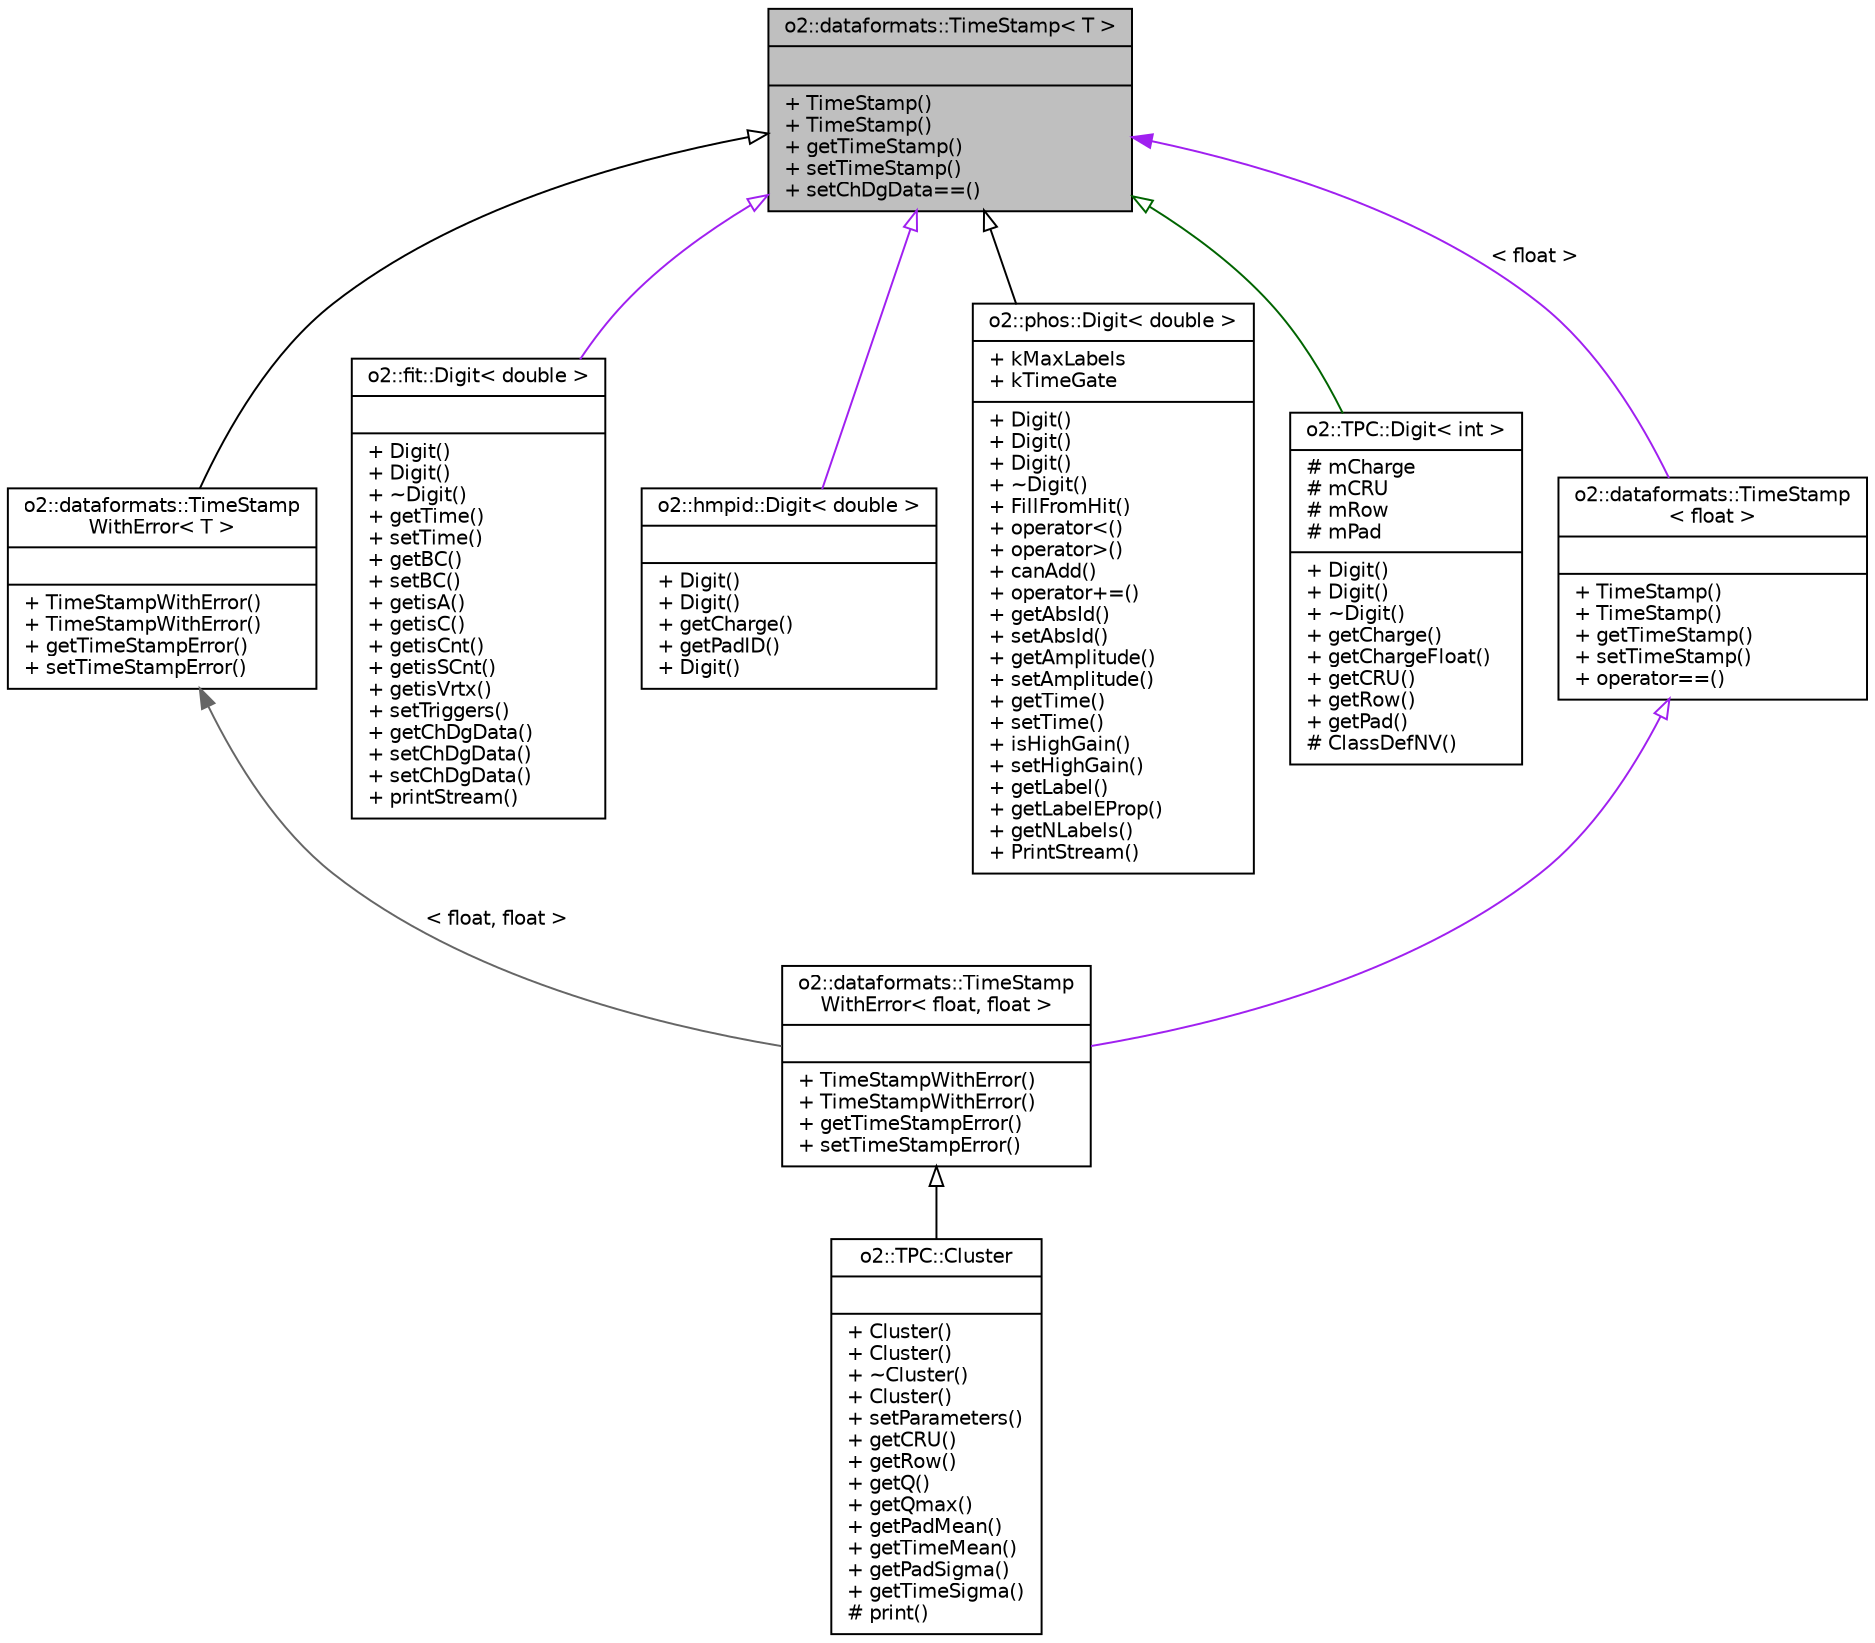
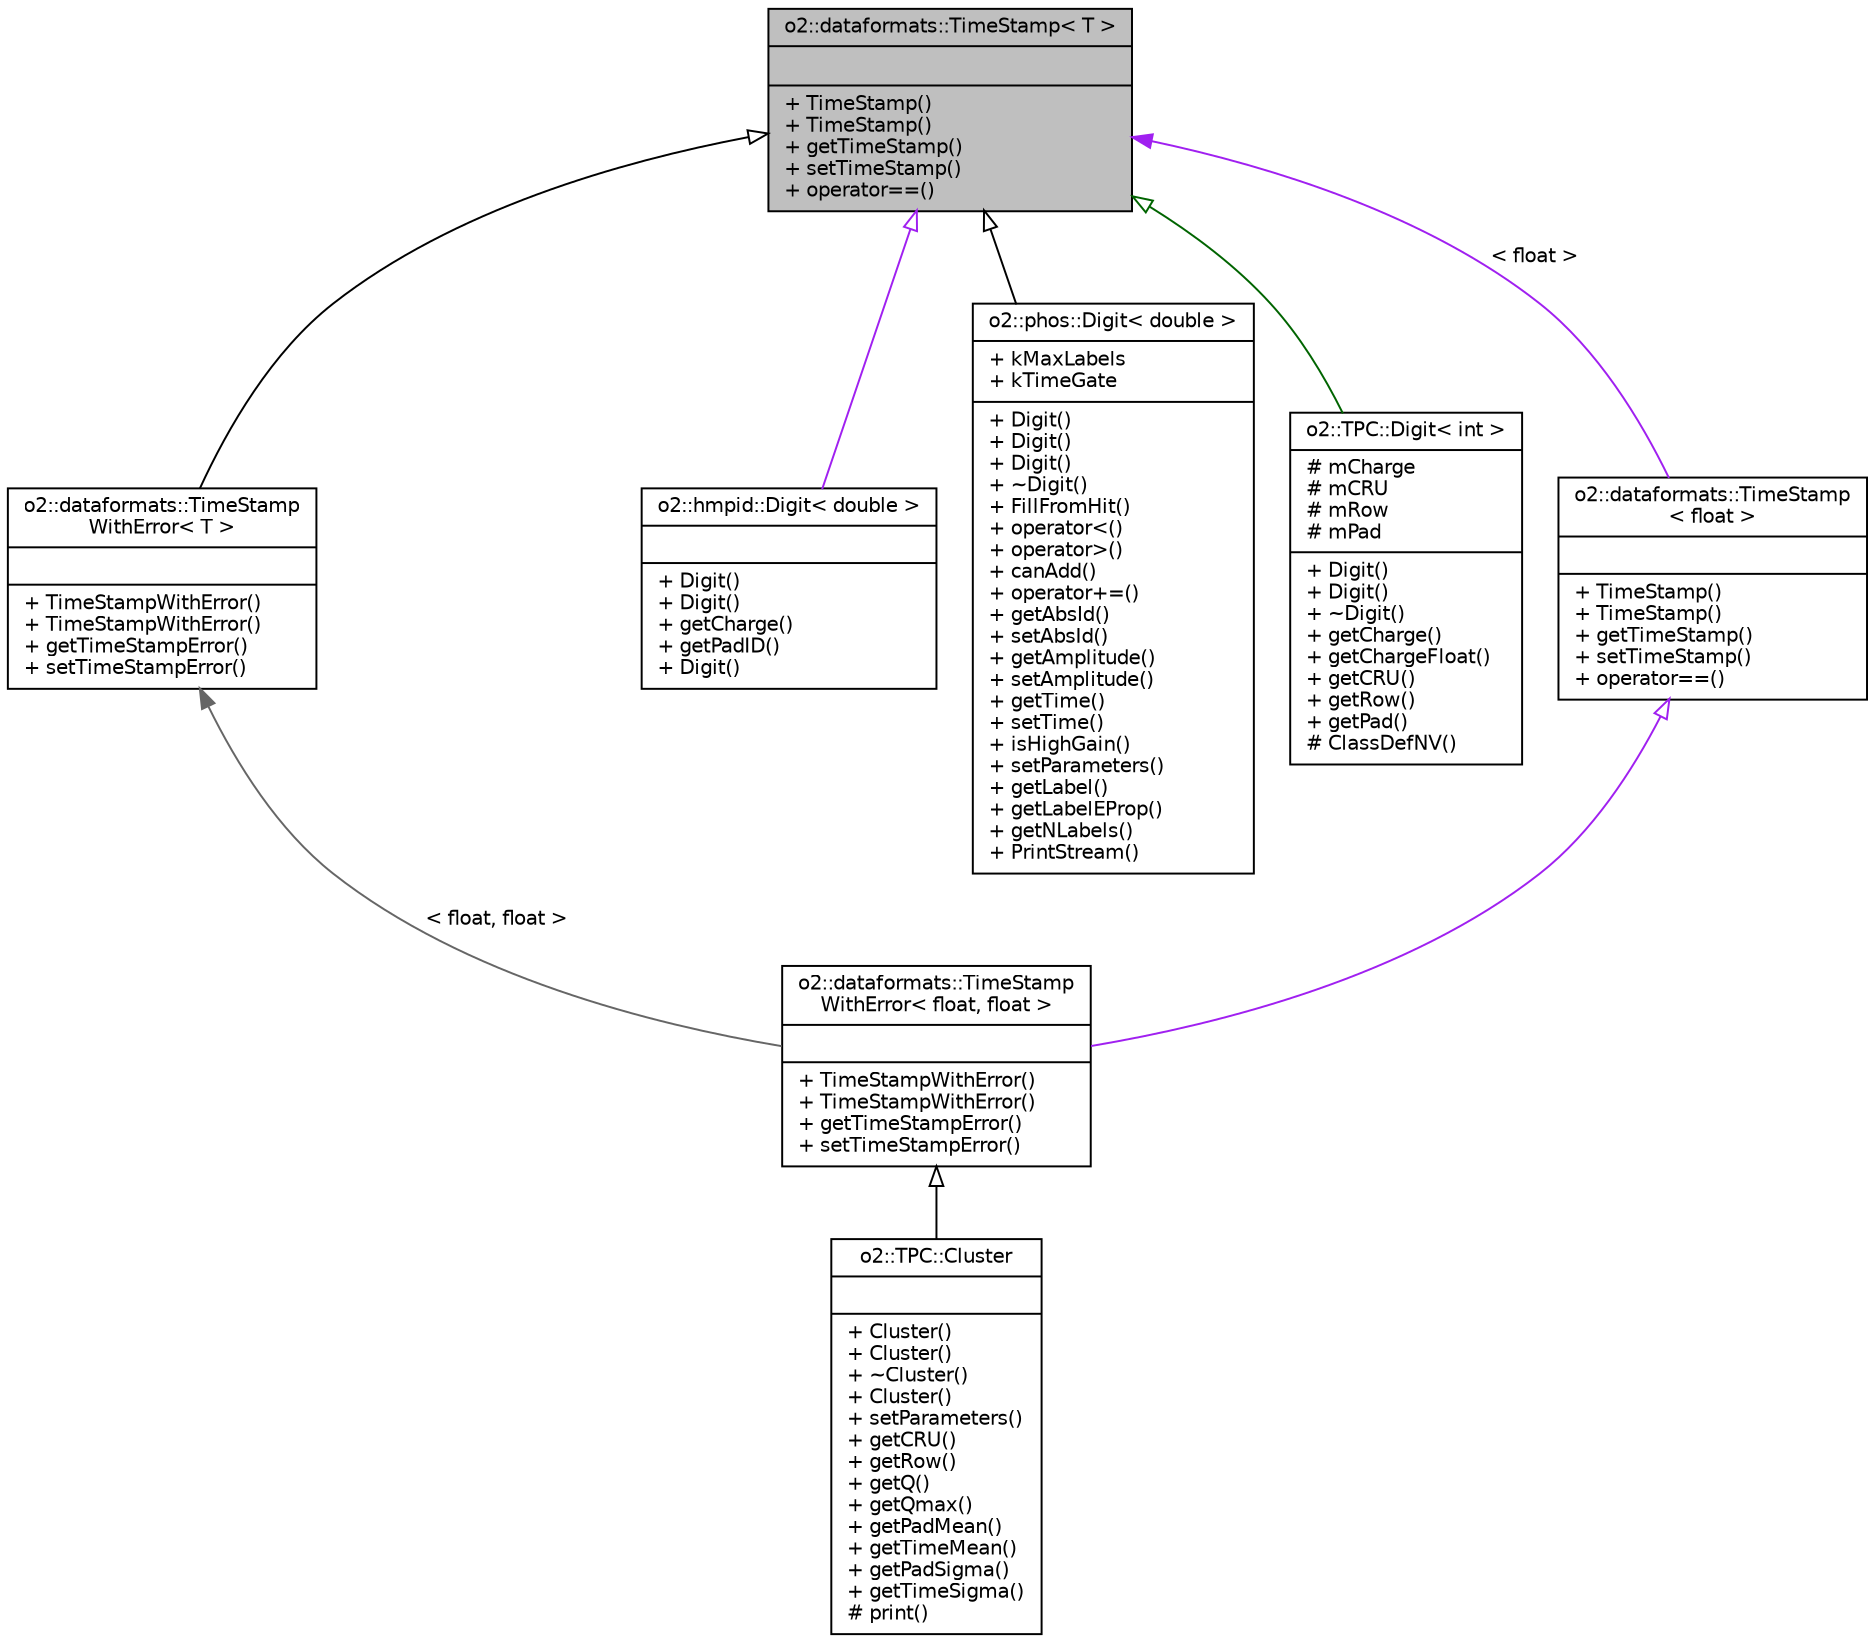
node "o2::dataformats::TimeStamp< T >": text "+ setChDgData==()" -> "+ operator==()"
node "o2::fit::Digit< double >": removed
node "o2::phos::Digit< double >": text "+ setHighGain()" -> "+ setParameters()"
